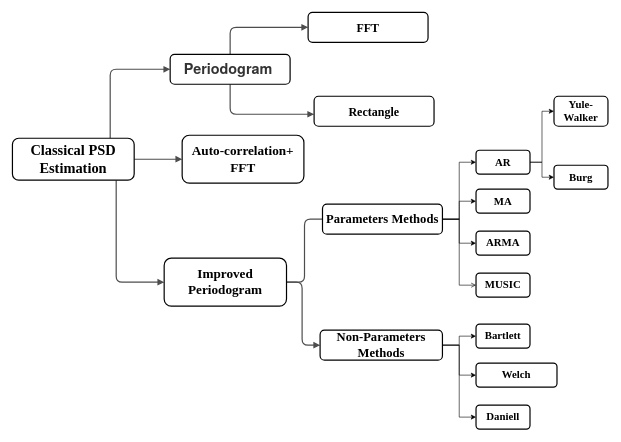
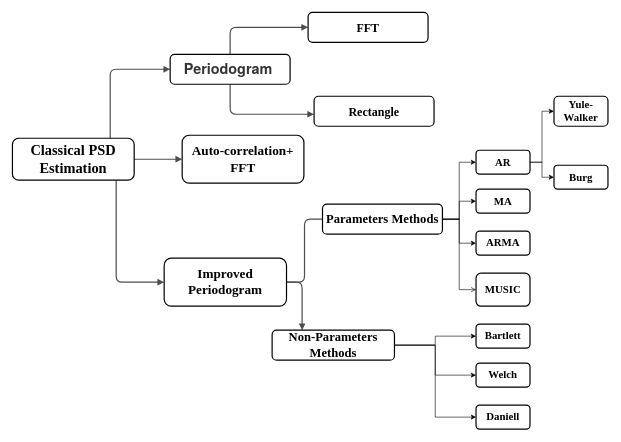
node "MUSIC": size 54x24 -> 54x33
node "Non-Parameters Methods": moved (381, 345) -> (333, 345)
node "Welch": size 81x24 -> 54x24
